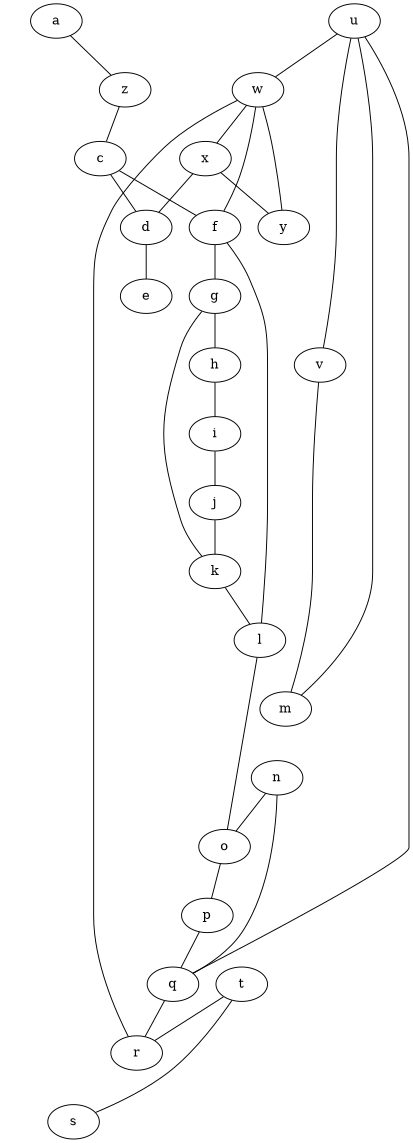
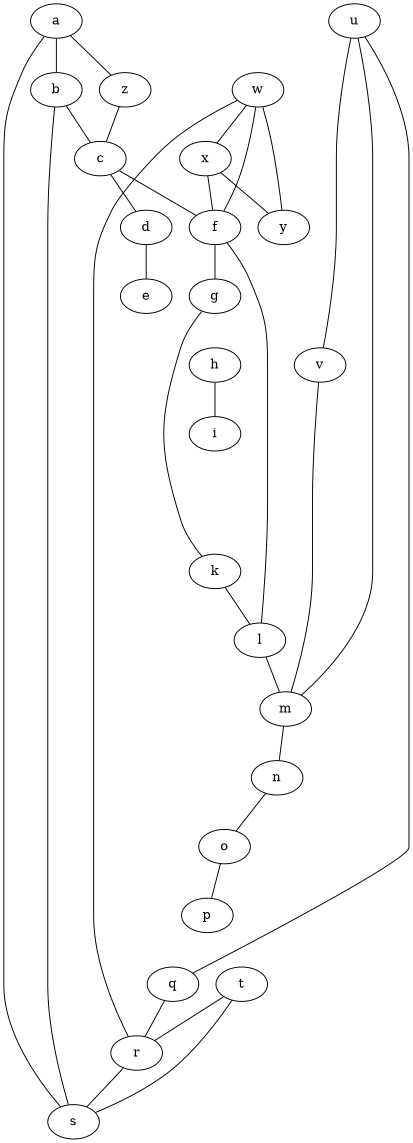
edge "u" -- "w": removed
node "b": added
edge "x" -- "d": now "x" -- "f"
edge "g" -- "h": removed
node "j": removed
edge "a" -- "s": added
edge "l" -- "o": now "l" -- "m"
edge "n" -- "q": now "n" -- "m"
edge "p" -- "q": removed
edge "r" -- "s": added
